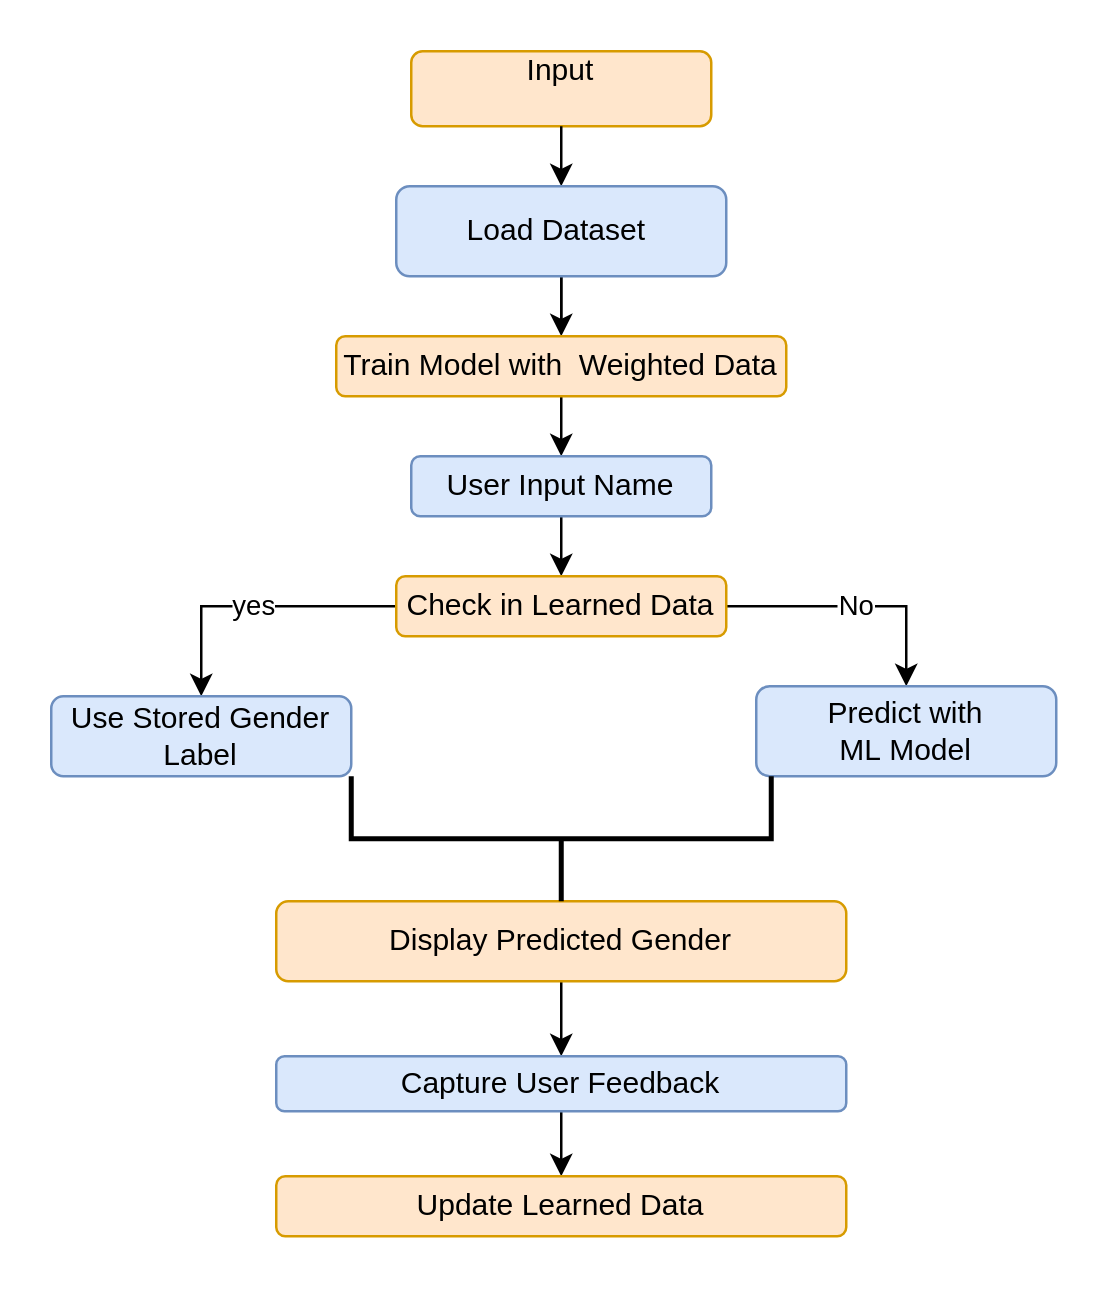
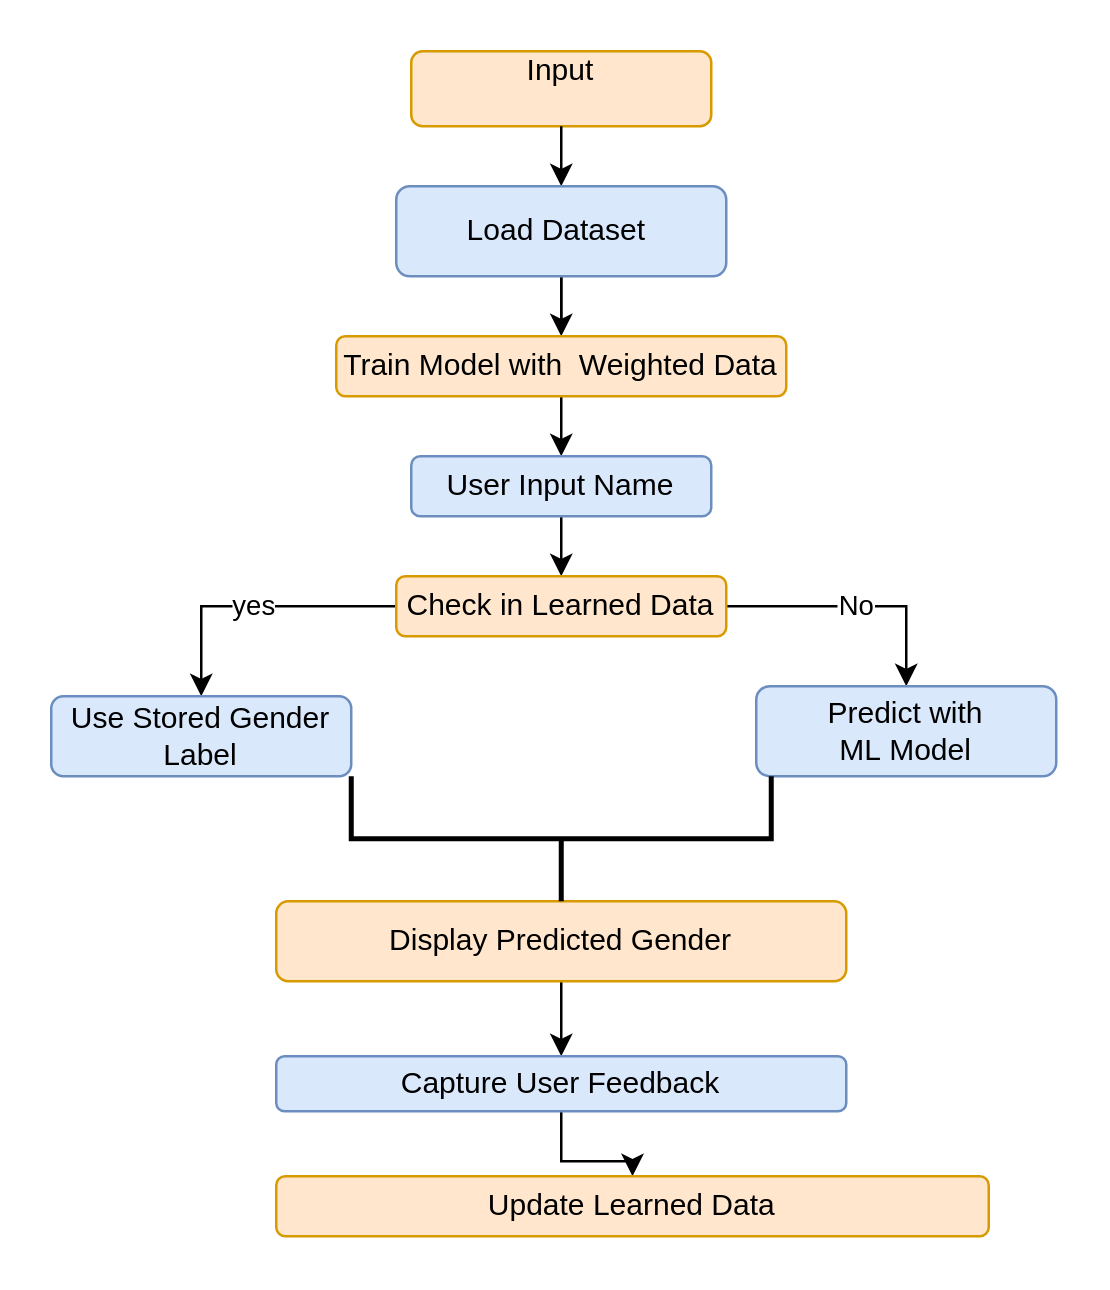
node "Update Learned Data": size 570x60 -> 713x60
